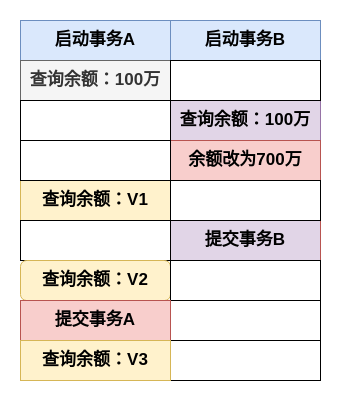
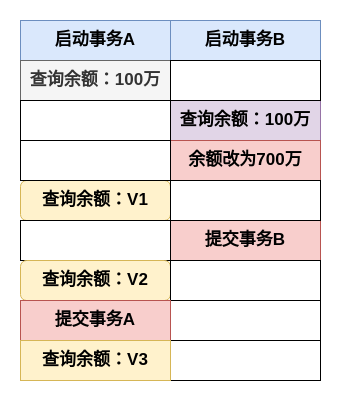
node "查询余额：V1": shape rectangle -> rounded rectangle
node "提交事务B": fillcolor #e1d5e7 -> #f8cecc
